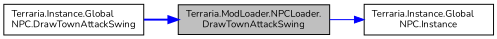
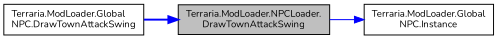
node "Terraria.Instance.Global NPC.DrawTownAttackSwing": label "Terraria.Instance.Global NPC.DrawTownAttackSwing" -> "Terraria.ModLoader.Global NPC.DrawTownAttackSwing"
node "Terraria.Instance.Global NPC.Instance": label "Terraria.Instance.Global NPC.Instance" -> "Terraria.ModLoader.Global NPC.Instance"
